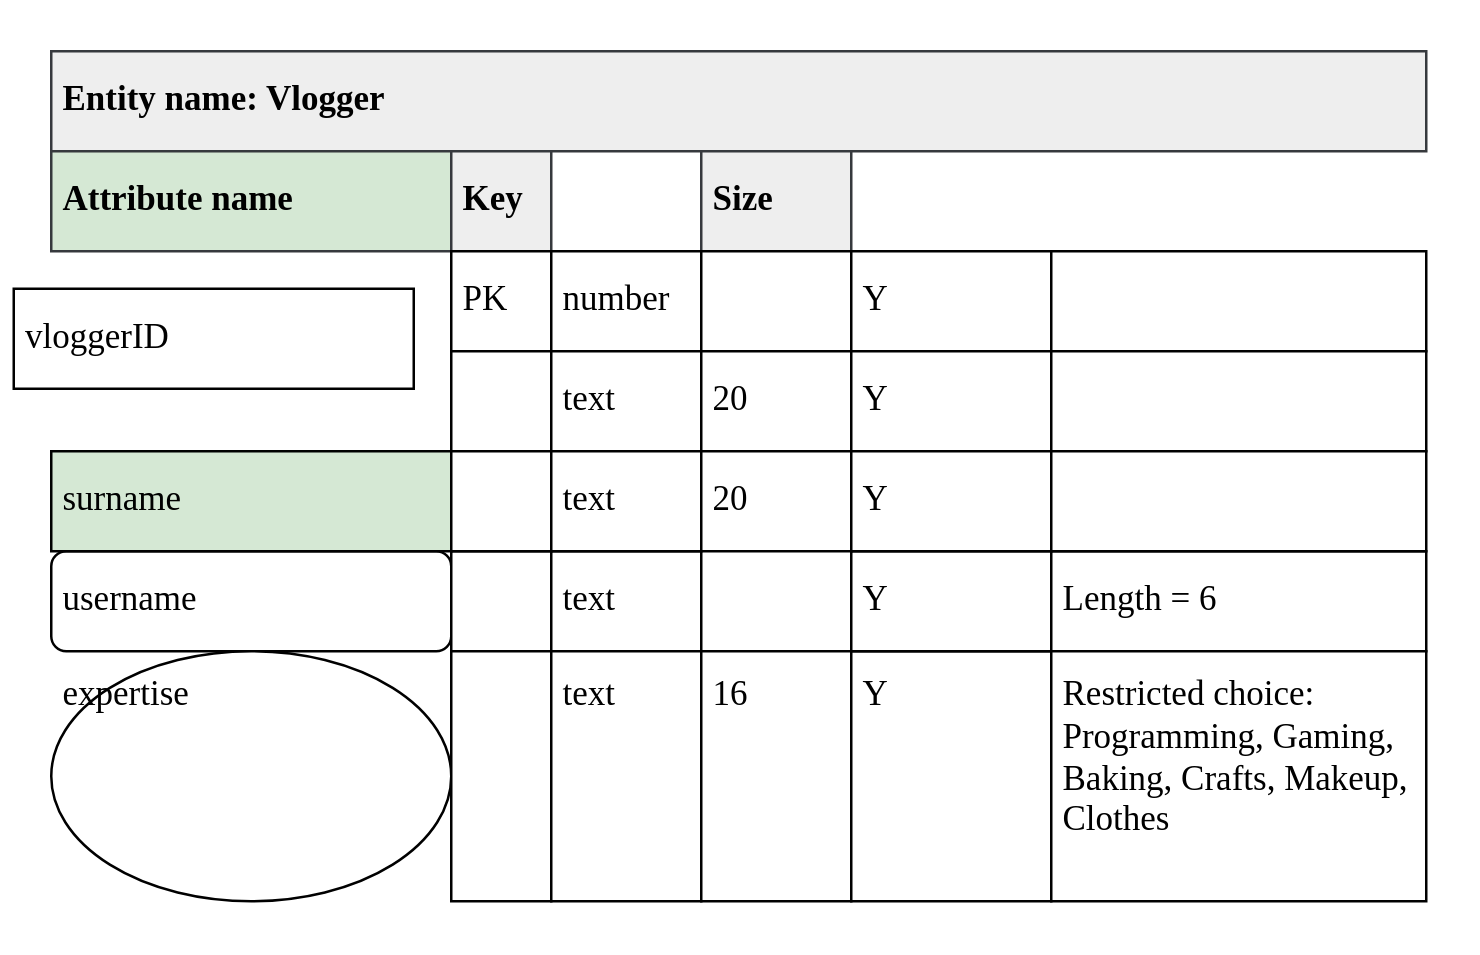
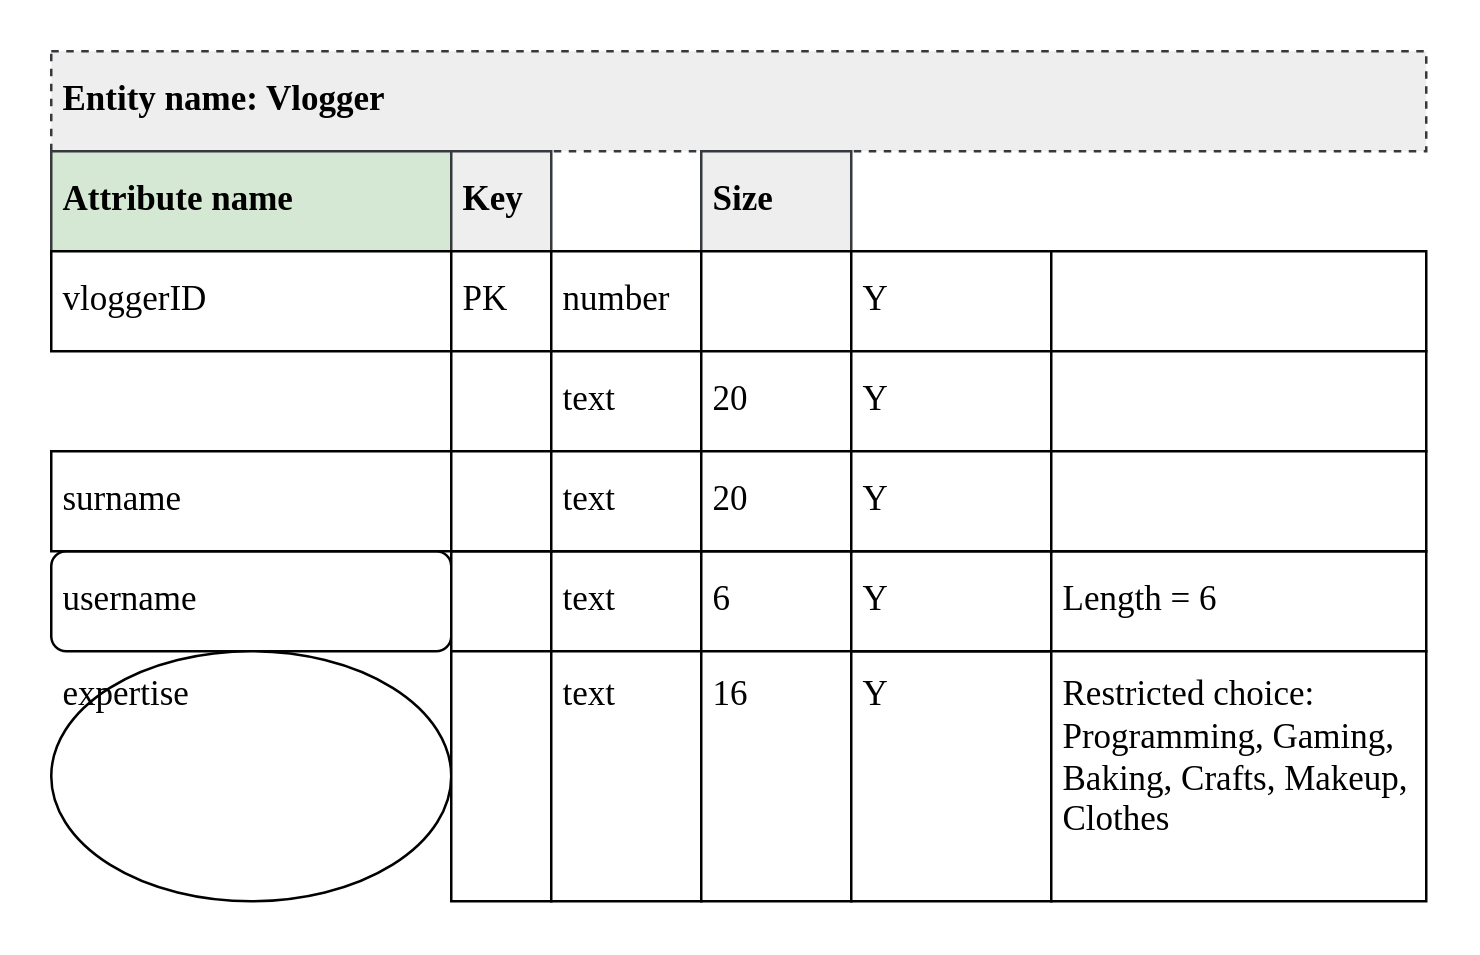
node "Entity name: Vlogger": style solid -> dashed
node "vloggerID": moved (214, 339) -> (251, 301)
node "surname": fillcolor #d5e8d4 -> #ffffff
node "6": added
